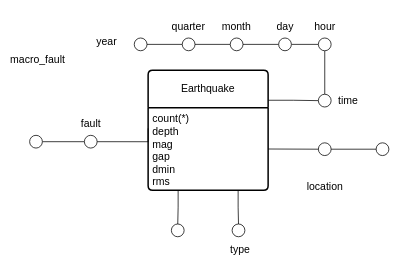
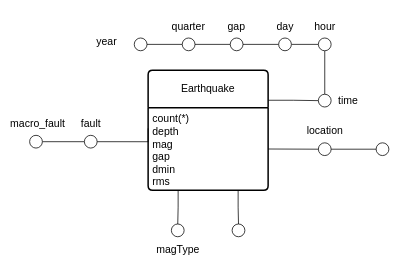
node "month": label "month" -> "gap"
node "macro_fault": moved (38, 60) -> (38, 124)
node "location": moved (325, 186) -> (325, 130)
node "magType": added
node "type": removed
